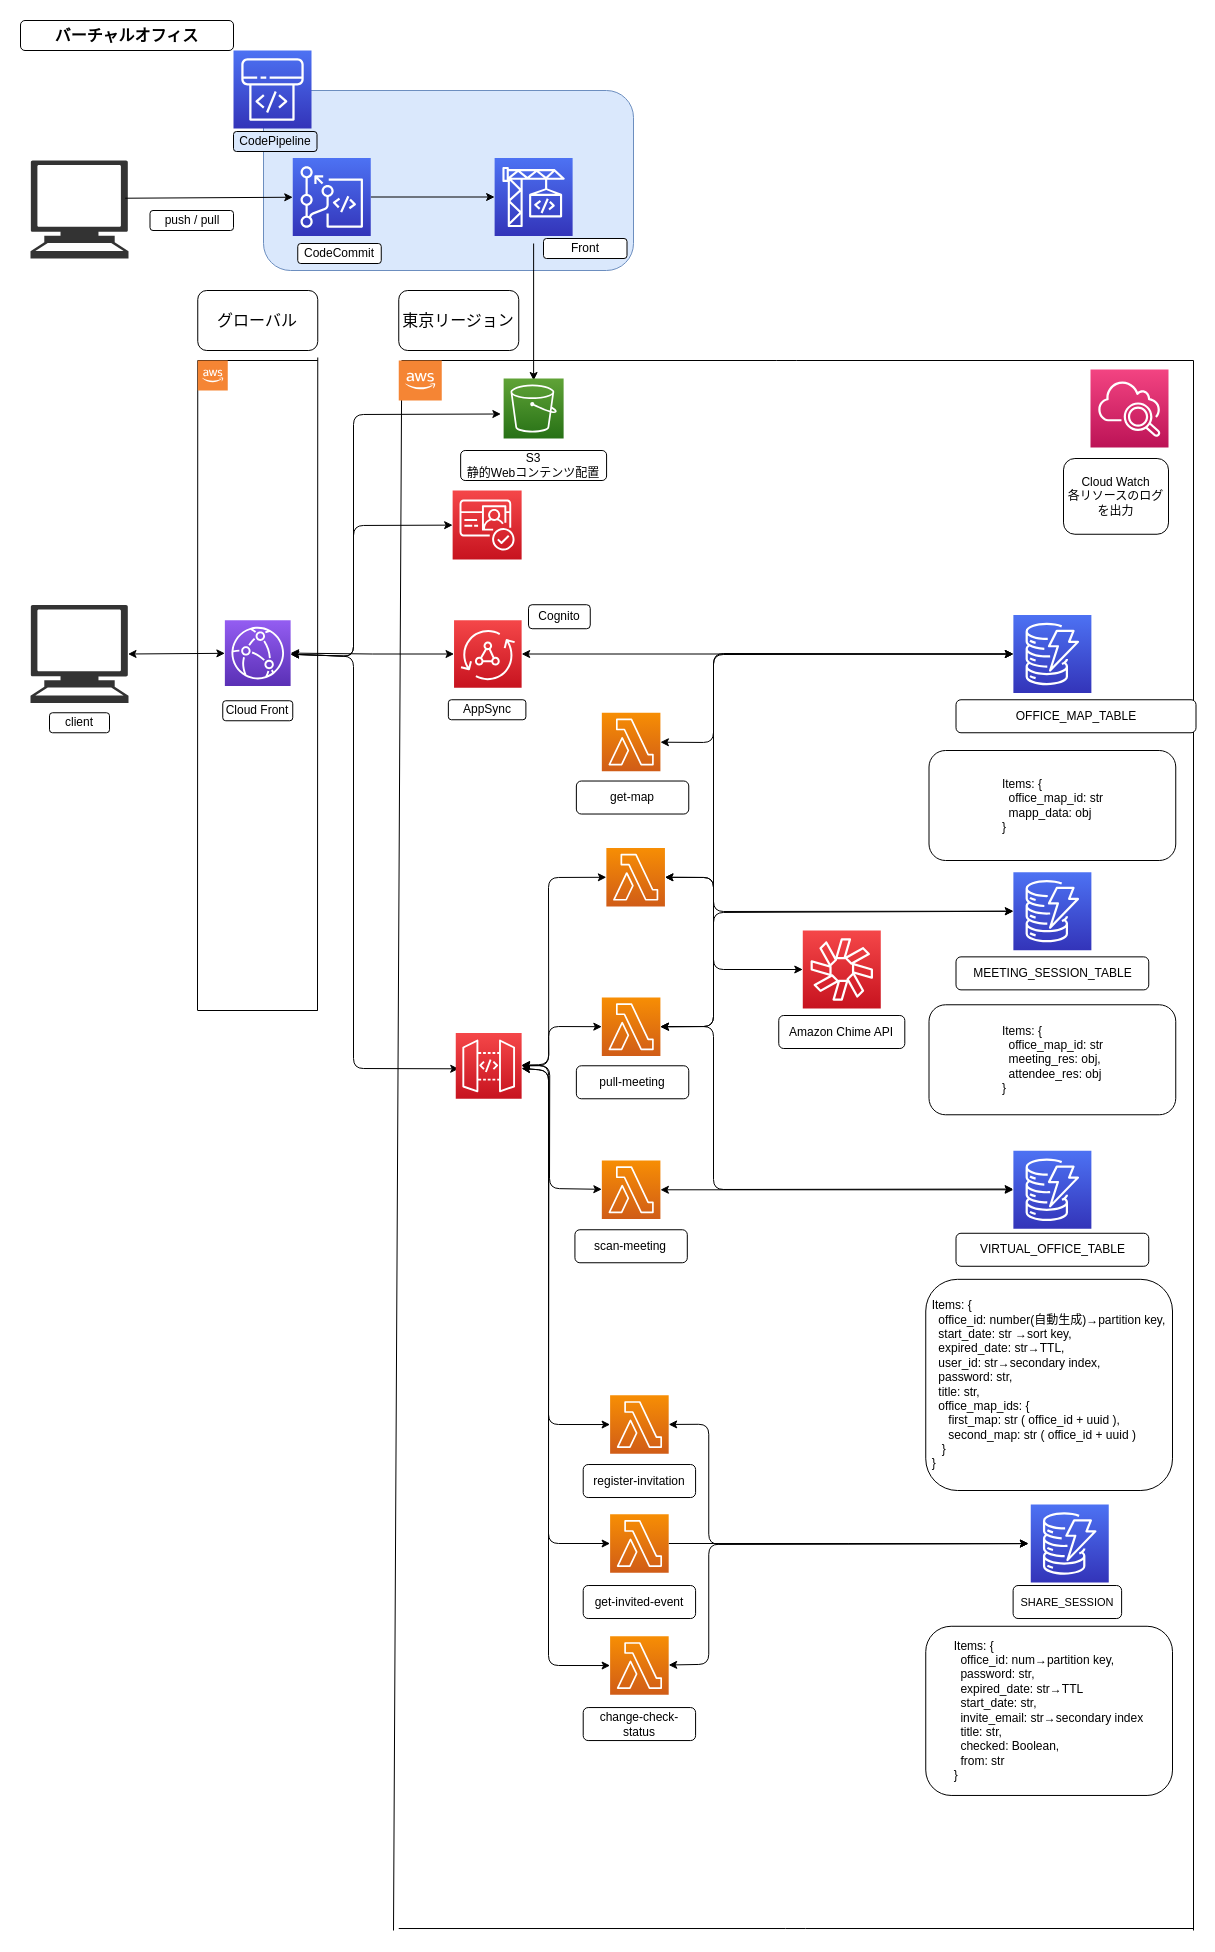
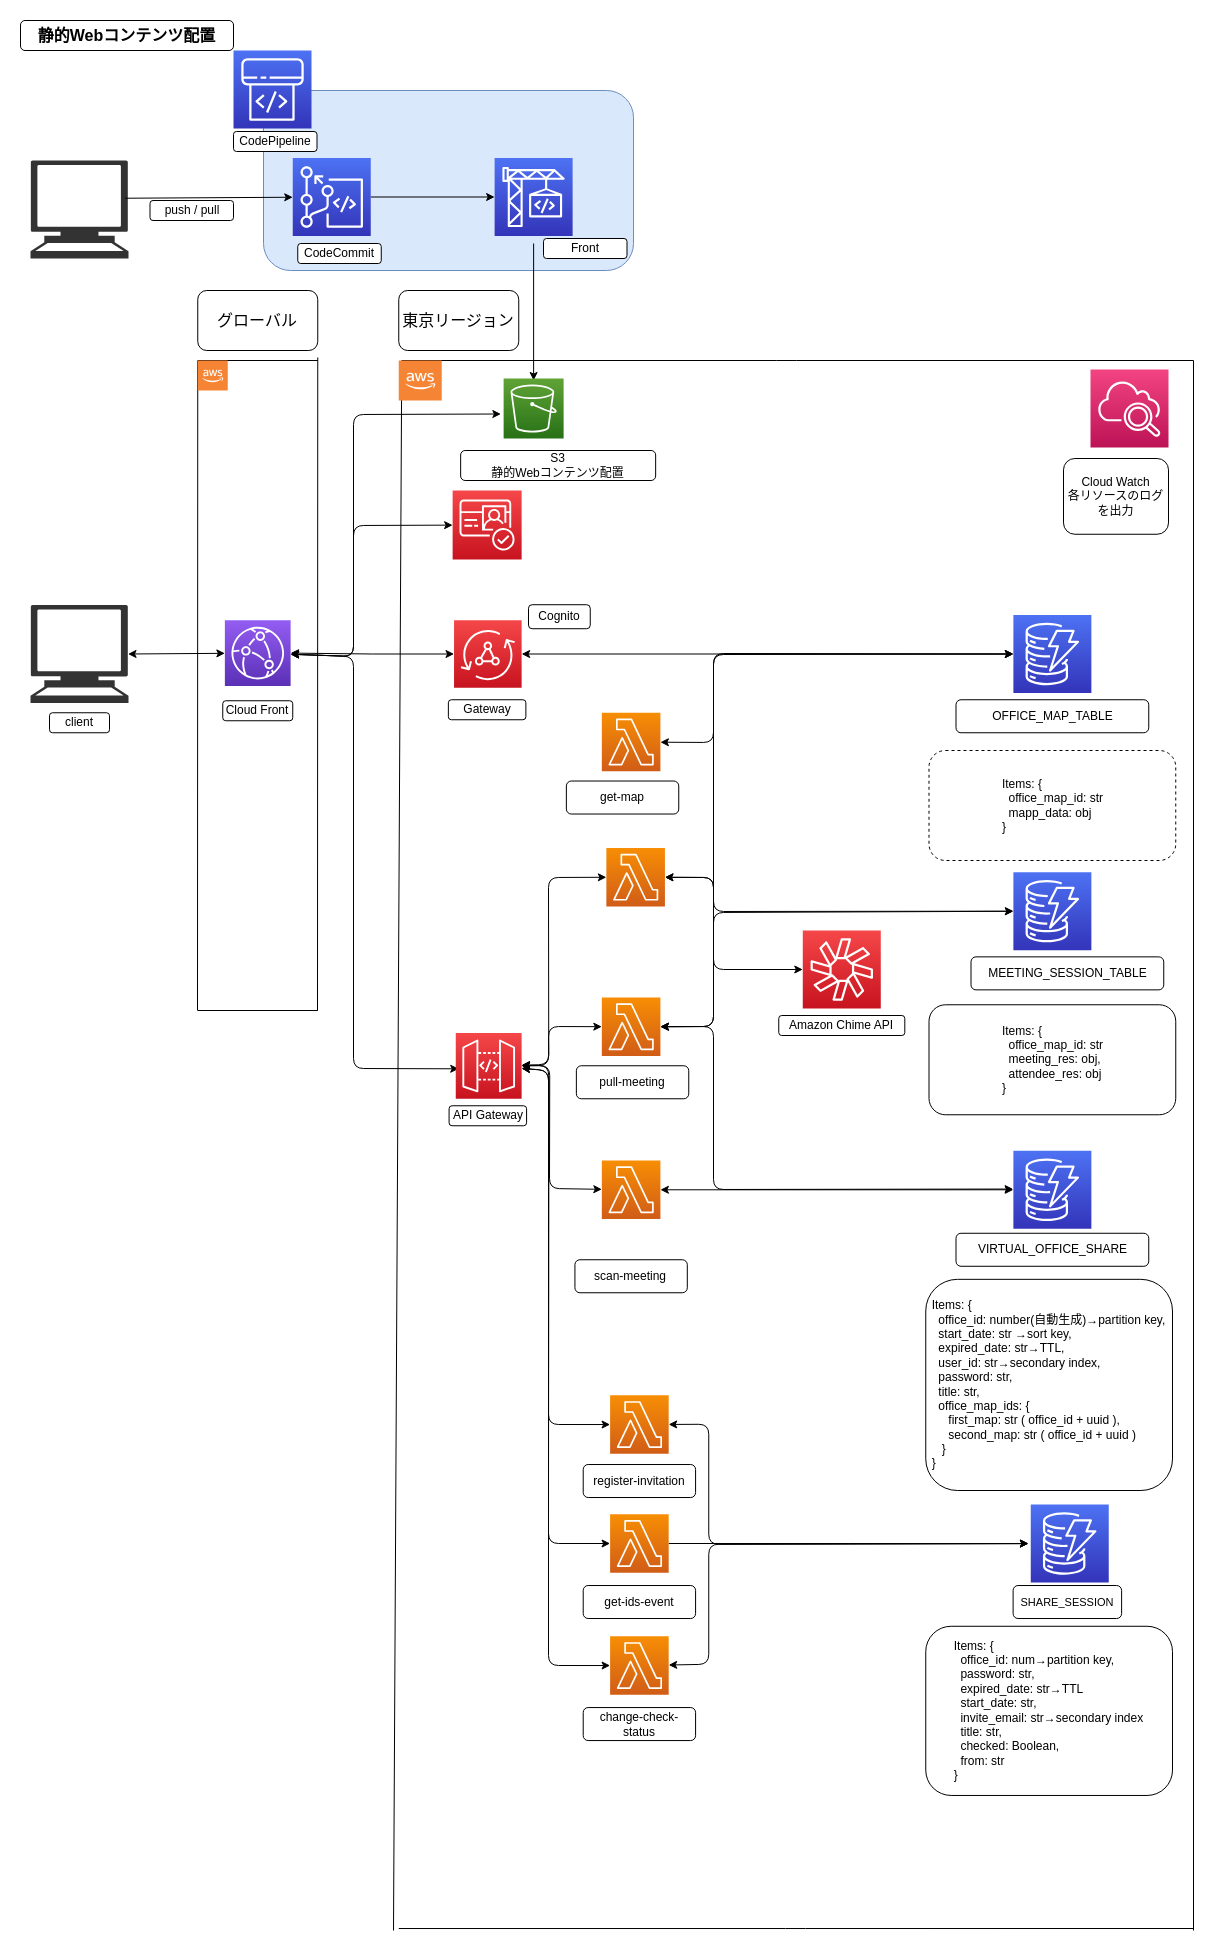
node "バーチャルオフィス": label "バーチャルオフィス" -> "静的Webコンテンツ配置"
node "CodePipeline": fillcolor #dae8fc -> #ffffff
node "push / pull": moved (192, 221) -> (192, 211)
node "S3 静的Webコンテンツ配置": size 146x30 -> 195x30
node "AppSync": label "AppSync" -> "Gateway"
node "OFFICE_MAP_TABLE": size 240x33 -> 193x33
node "get-map": moved (633, 798) -> (623, 798)
node "Items: { office_map_id: str mapp_data: obj }": style solid -> dashed
node "MEETING_SESSION_TABLE": moved (1052, 973) -> (1067, 973)
node "Amazon Chime API": size 126x33 -> 126x20
node "API Gateway": added
node "scan-meeting": moved (631, 1246) -> (631, 1276)
node "VIRTUAL_OFFICE_TABLE": label "VIRTUAL_OFFICE_TABLE" -> "VIRTUAL_OFFICE_SHARE"
node "get-invited-event": label "get-invited-event" -> "get-ids-event"
